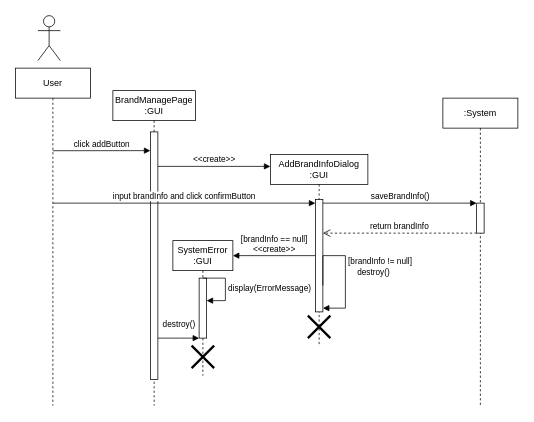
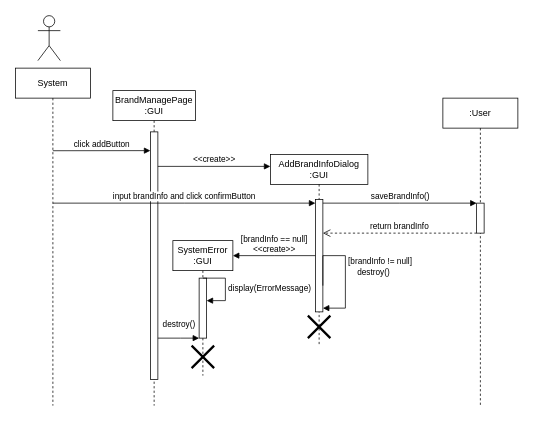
node "User": label "User" -> "System"
node ":System": label ":System" -> ":User"
